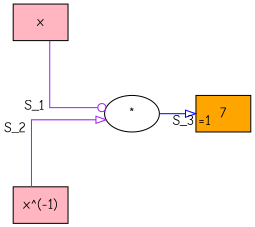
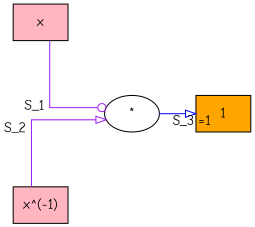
node "7": label "7" -> "1"
